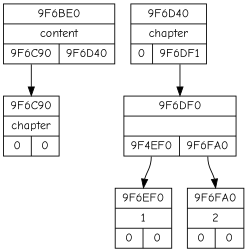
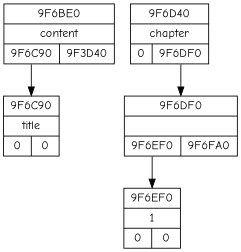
node "9F6BE0": text "9F6D40" -> "9F3D40"
node "9F6D40": text "9F6DF1" -> "9F6DF0"
node "9F6C90": text "chapter" -> "title"
node "9F6DF0": text "9F4EF0" -> "9F6EF0"
node "9F6FA0": removed
